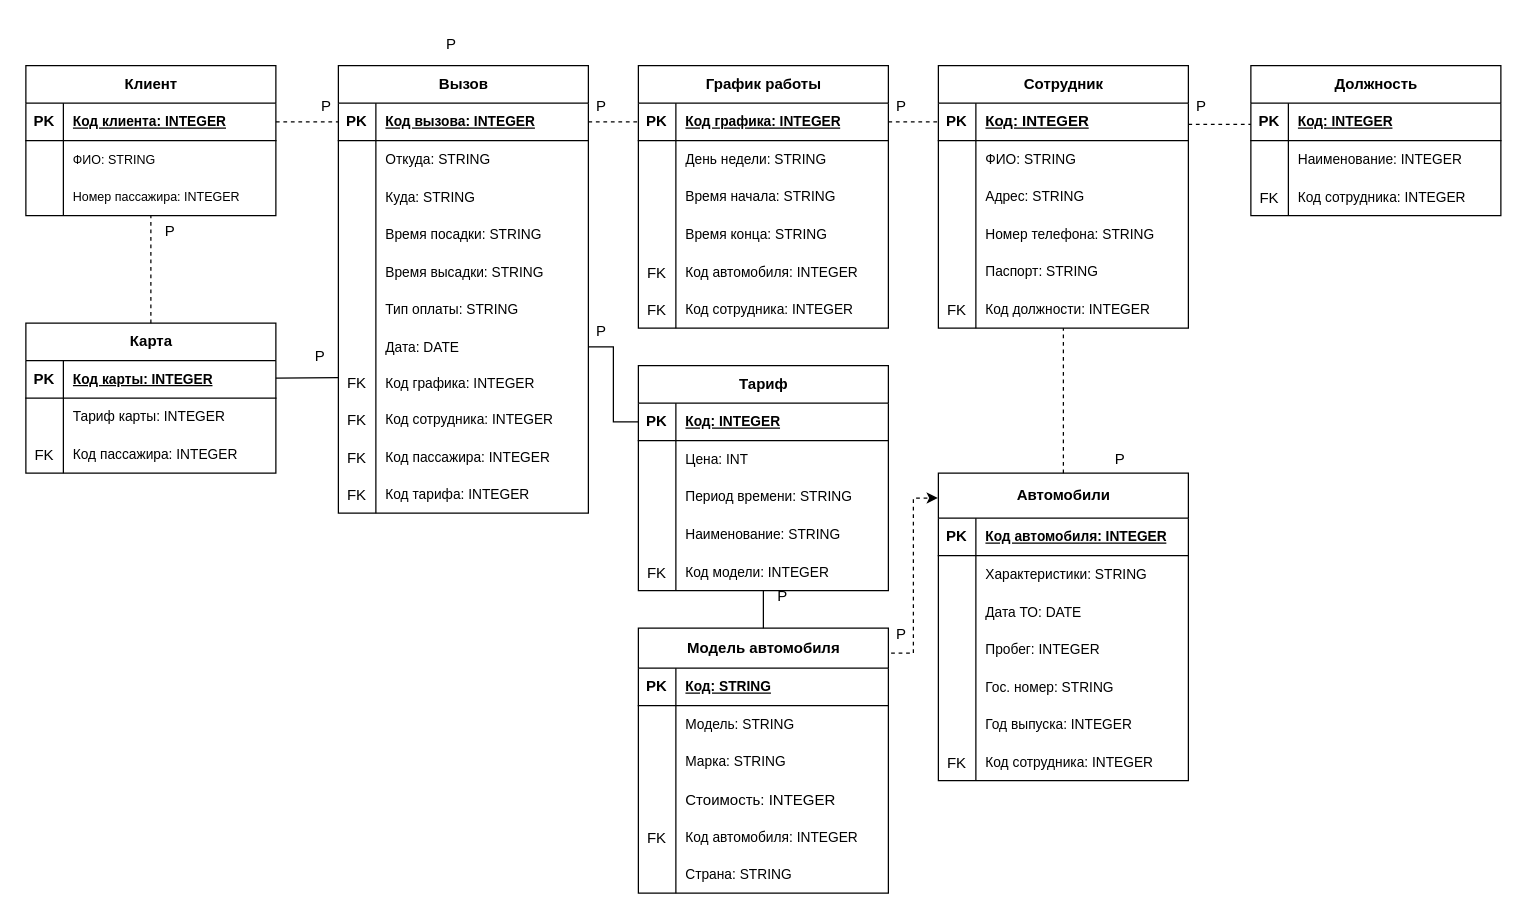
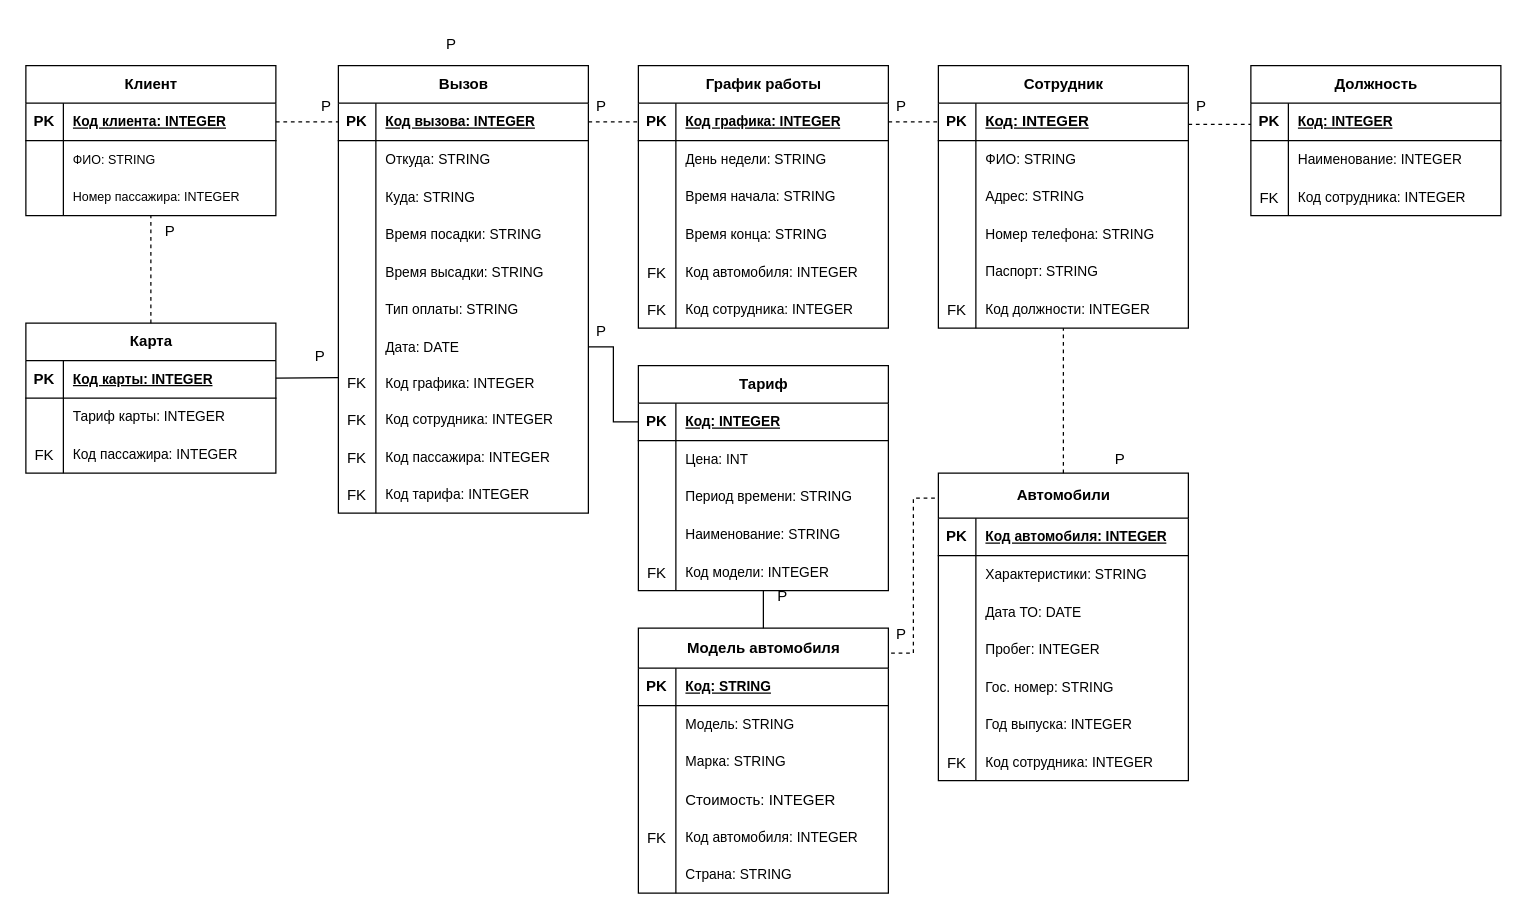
edge "Модель автомобиля" -> "Автомобили": arrowhead classic -> none
